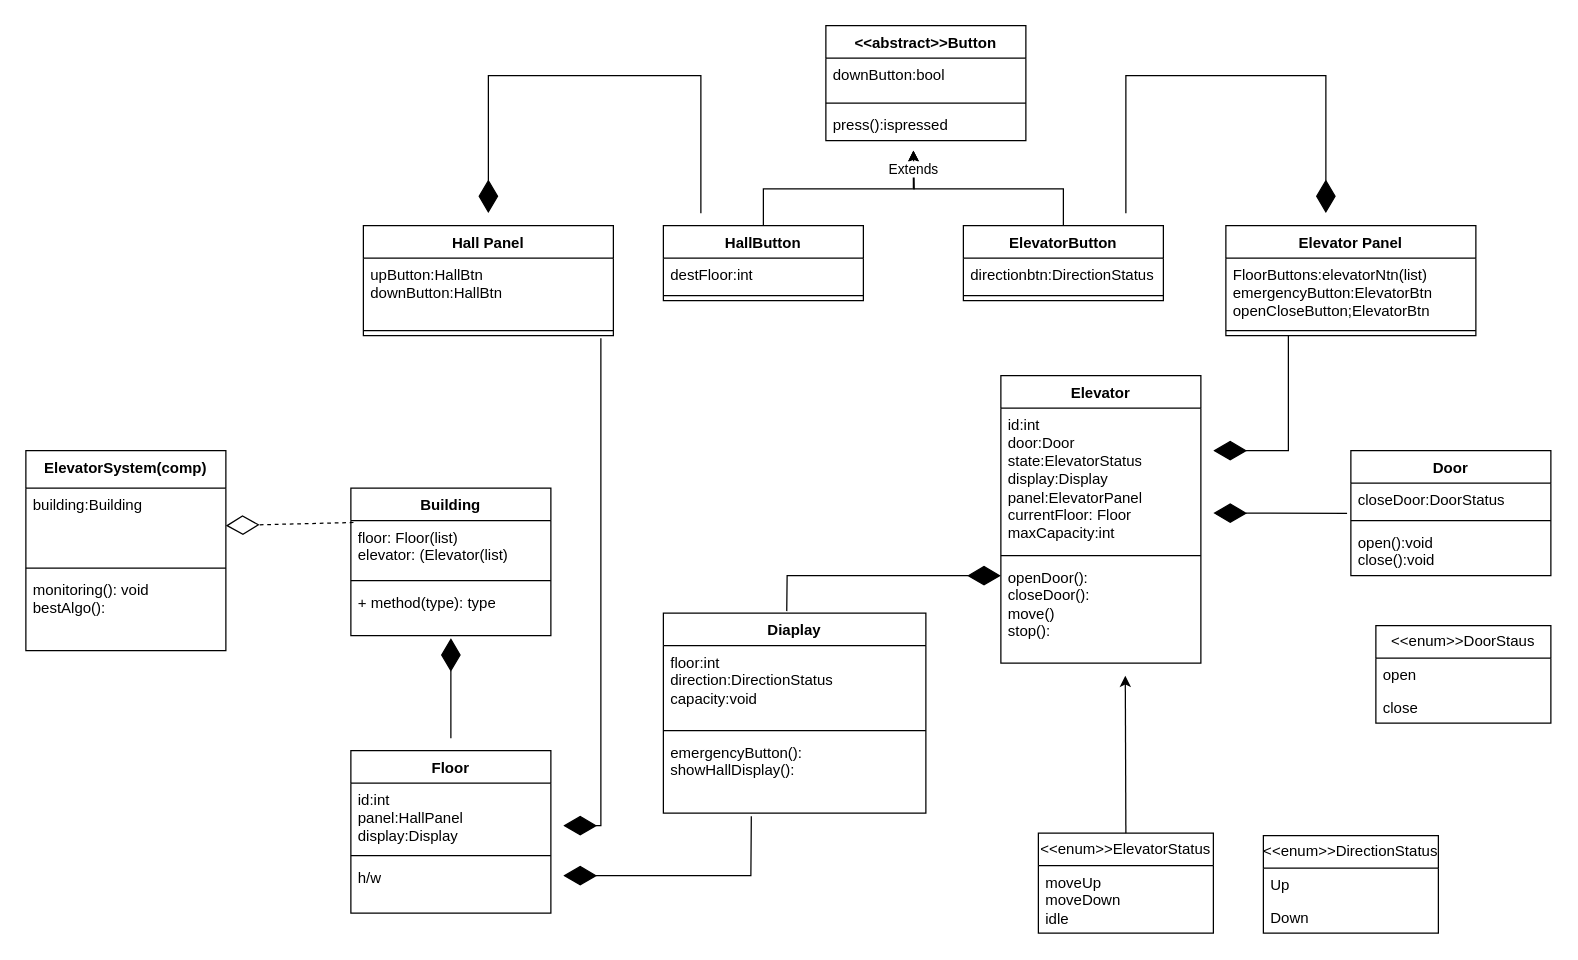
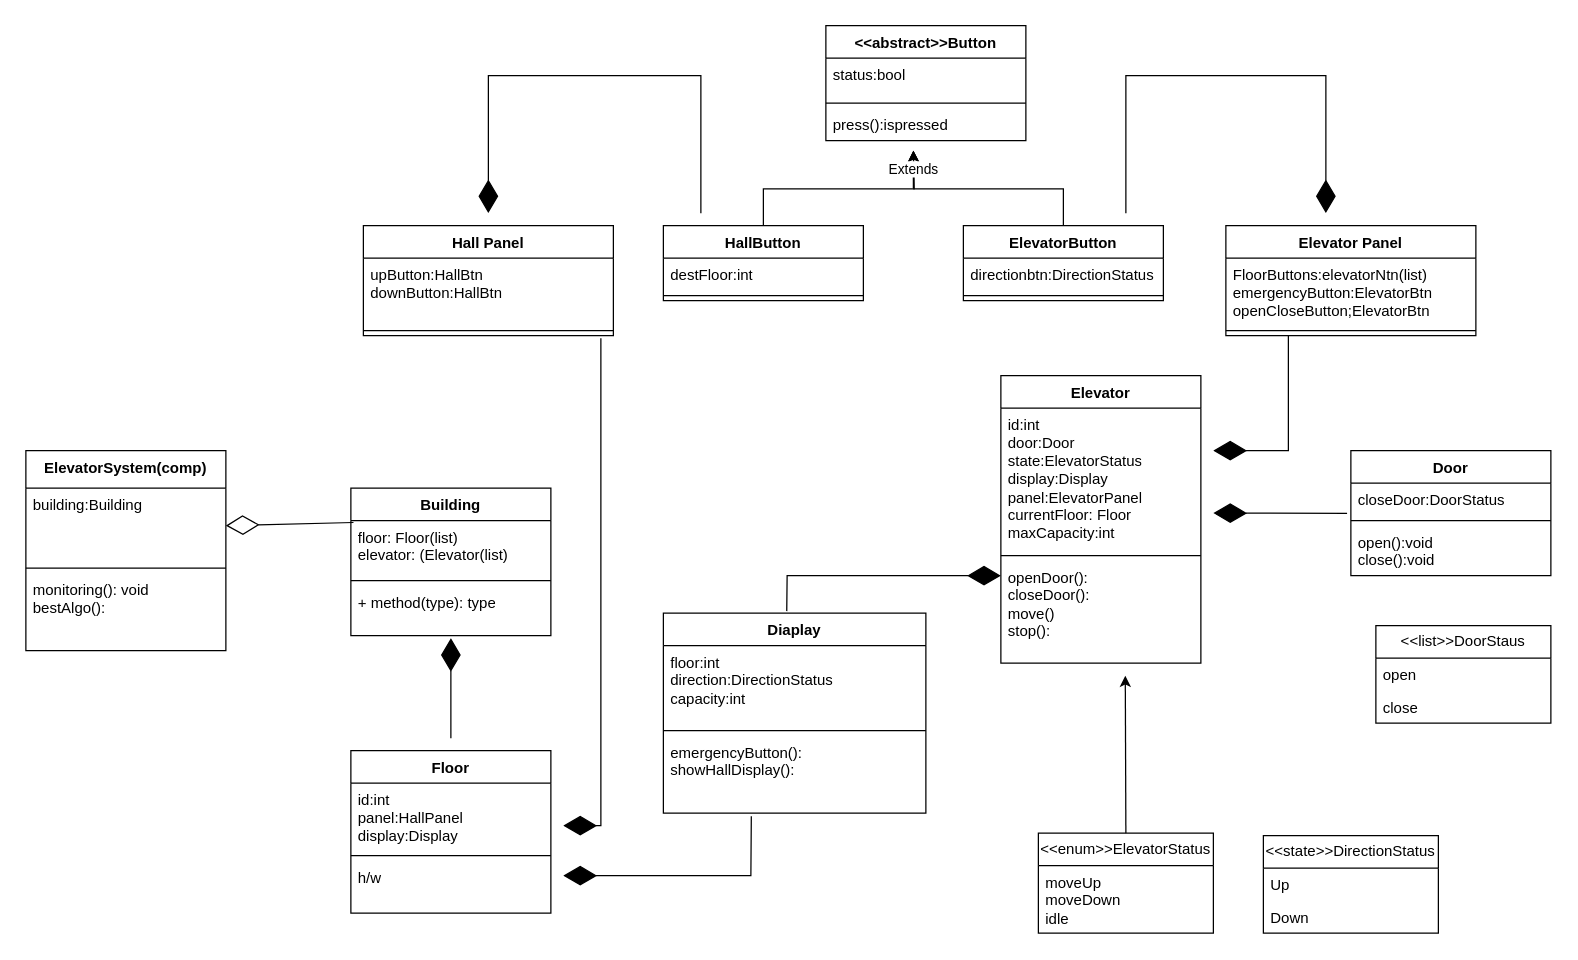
node "downButton:bool": label "downButton:bool" -> "status:bool"
edge "floor: Floor(list) elevator: (Elevator(list)" -> "building:Building": style dashed -> solid
node "<<enum>>DoorStaus": label "<<enum>>DoorStaus" -> "<<list>>DoorStaus"
node "floor:int direction:DirectionStatus capacity:void": label "floor:int direction:DirectionStatus capacity:void" -> "floor:int direction:DirectionStatus capacity:int"
node "<<enum>>DirectionStatus": label "<<enum>>DirectionStatus" -> "<<state>>DirectionStatus"
